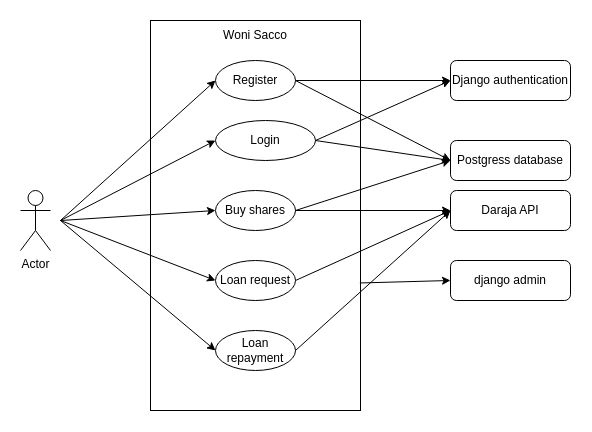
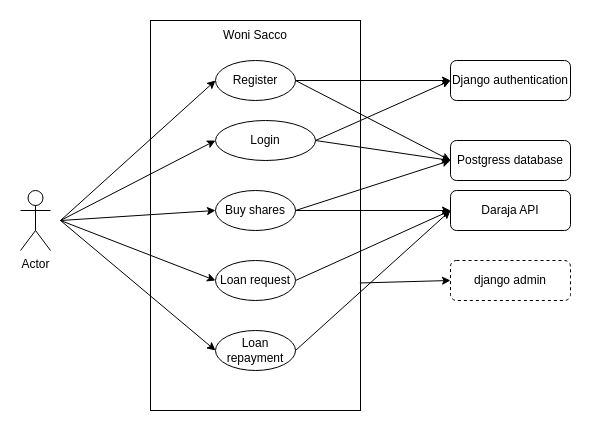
node "django admin": style solid -> dashed
